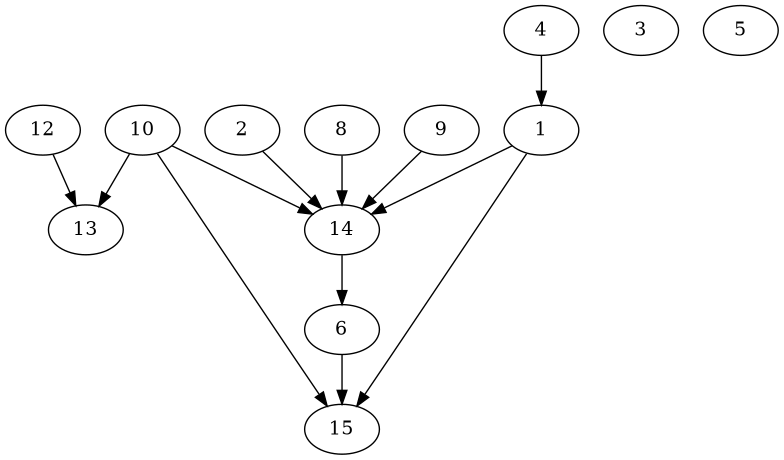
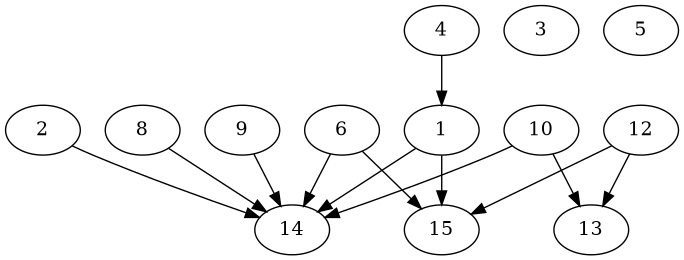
edge "14" -> "6": reversed
edge "10" -> "15": now "12" -> "15"
